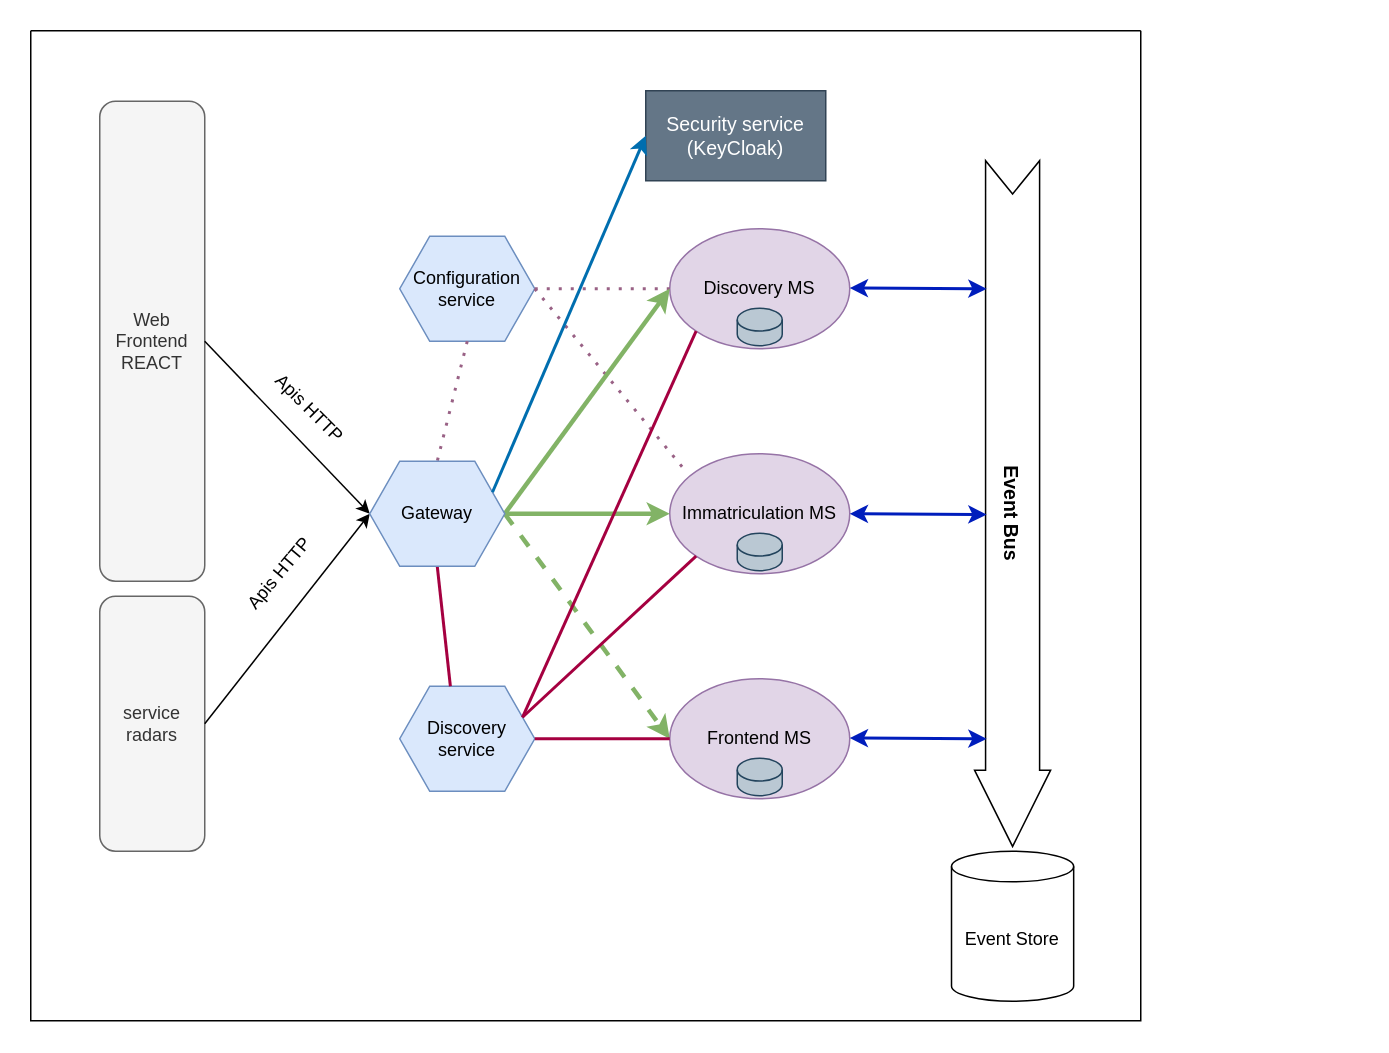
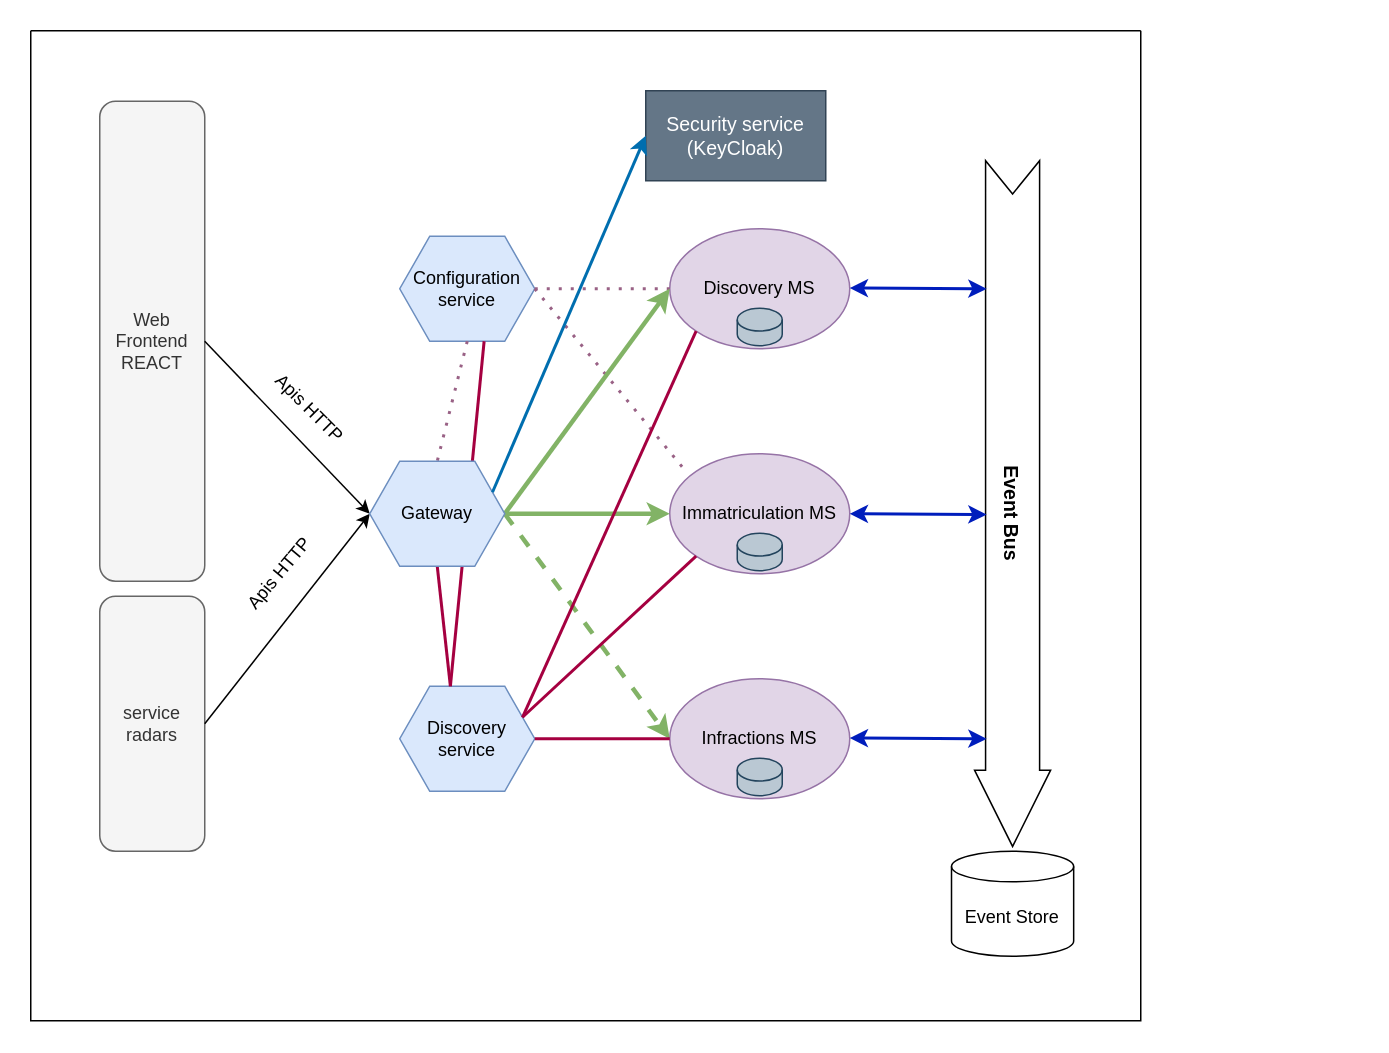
edge "Configuration service" -- "Discovery service": added
node "Frontend MS": label "Frontend MS" -> "Infractions MS"
node "Event Store": size 122x150 -> 122x105
